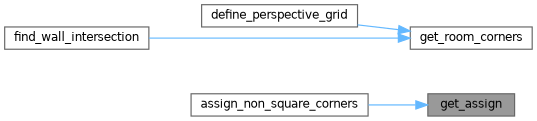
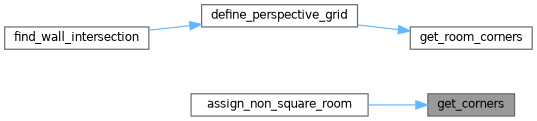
edge "find_wall_intersection" -> "get_room_corners": now "find_wall_intersection" -> "define_perspective_grid"
node "assign_non_square_corners": label "assign_non_square_corners" -> "assign_non_square_room"
node "get_assign": label "get_assign" -> "get_corners"
